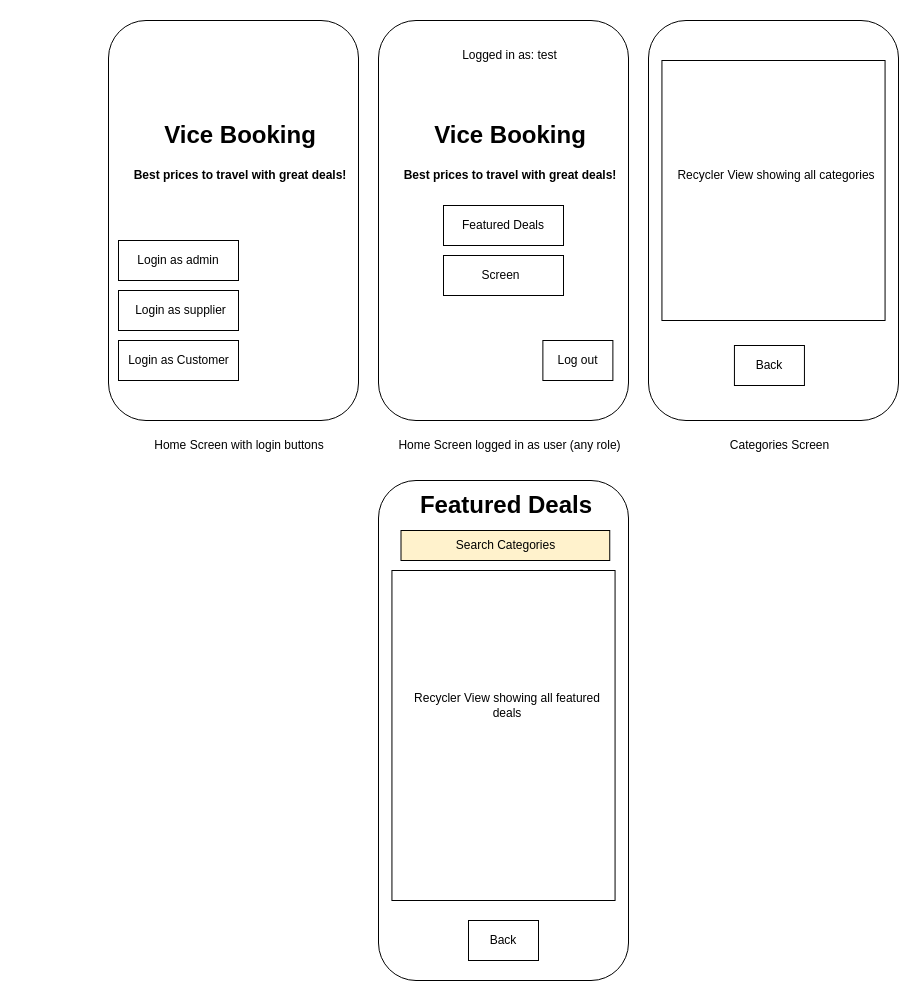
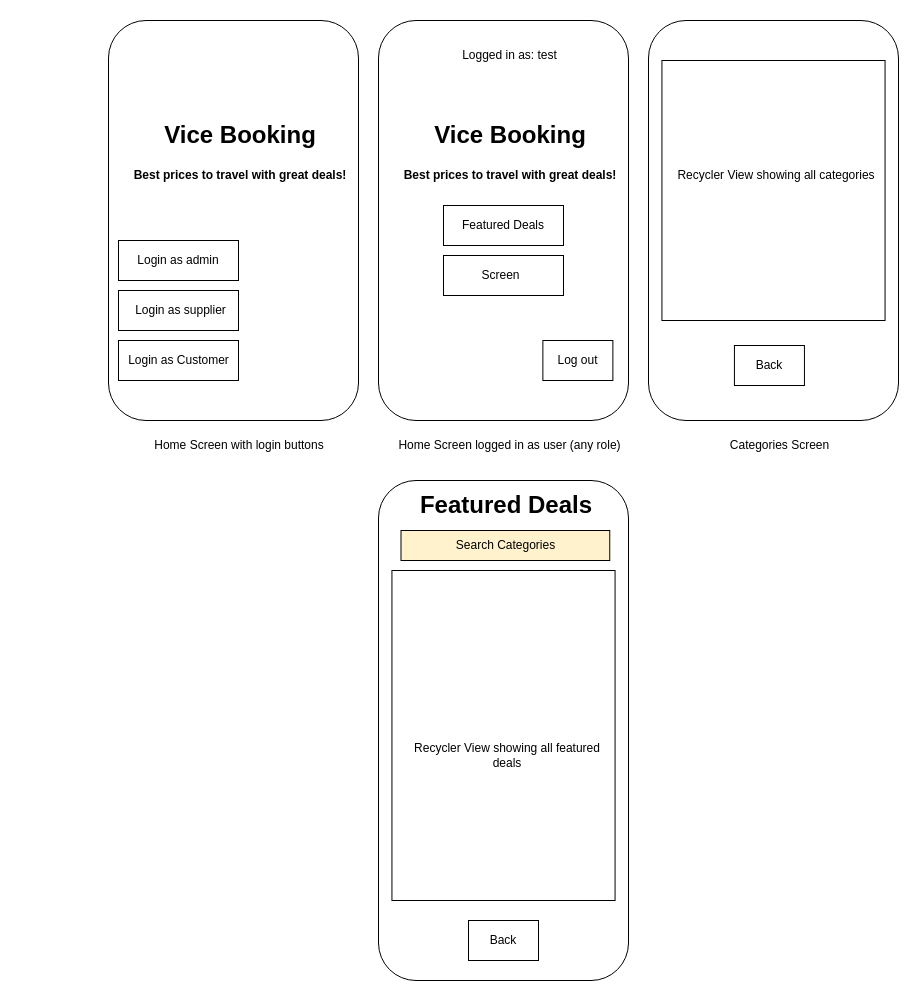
node "Recycler View showing all featured deals": moved (508, 706) -> (508, 756)
